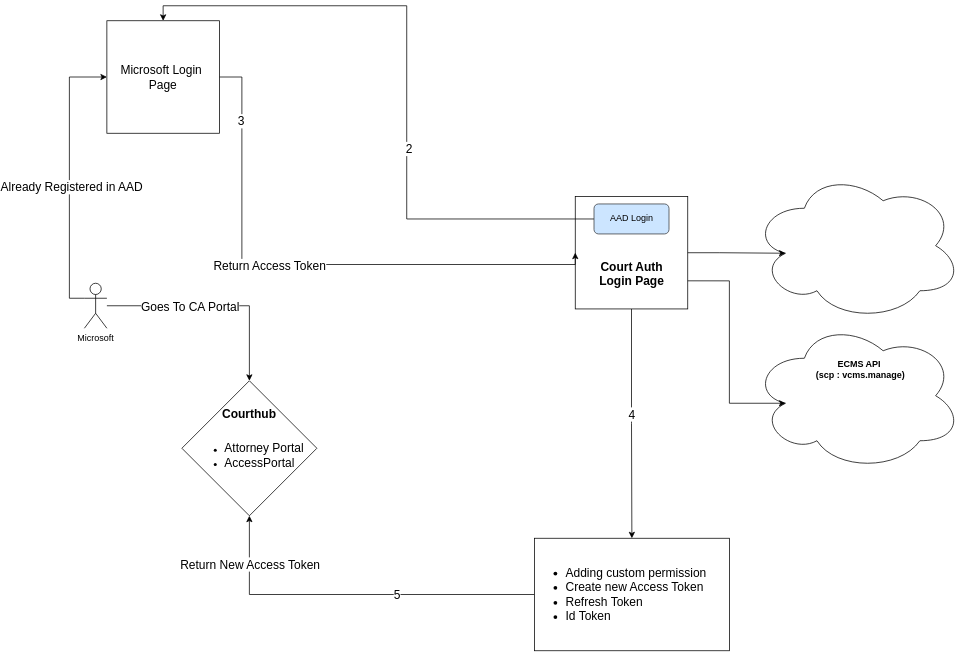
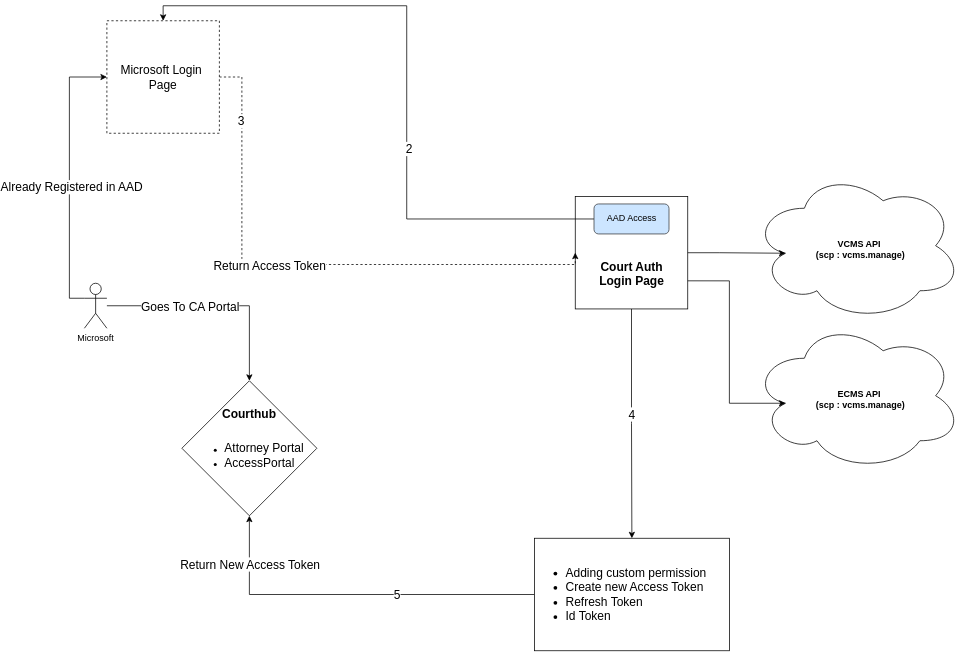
node "Microsoft Login Page": style solid -> dashed
node "AAD Login": label "AAD Login" -> "AAD Access"
node "VCMS API (scp : vcms.manage)": added
edge "Microsoft Login Page" -> "Court Auth Login Page": style solid -> dashed
node "ECMS API (scp : vcms.manage)": moved (861, 369) -> (861, 399)
